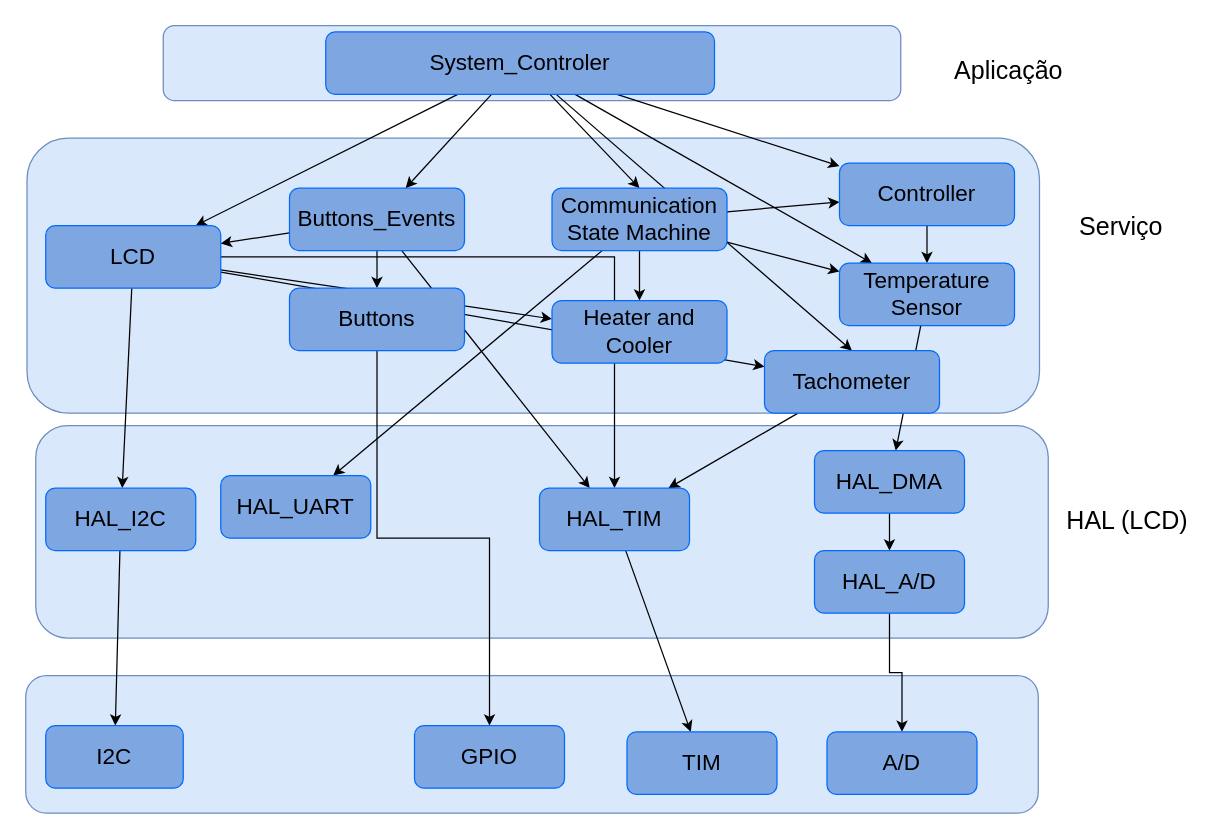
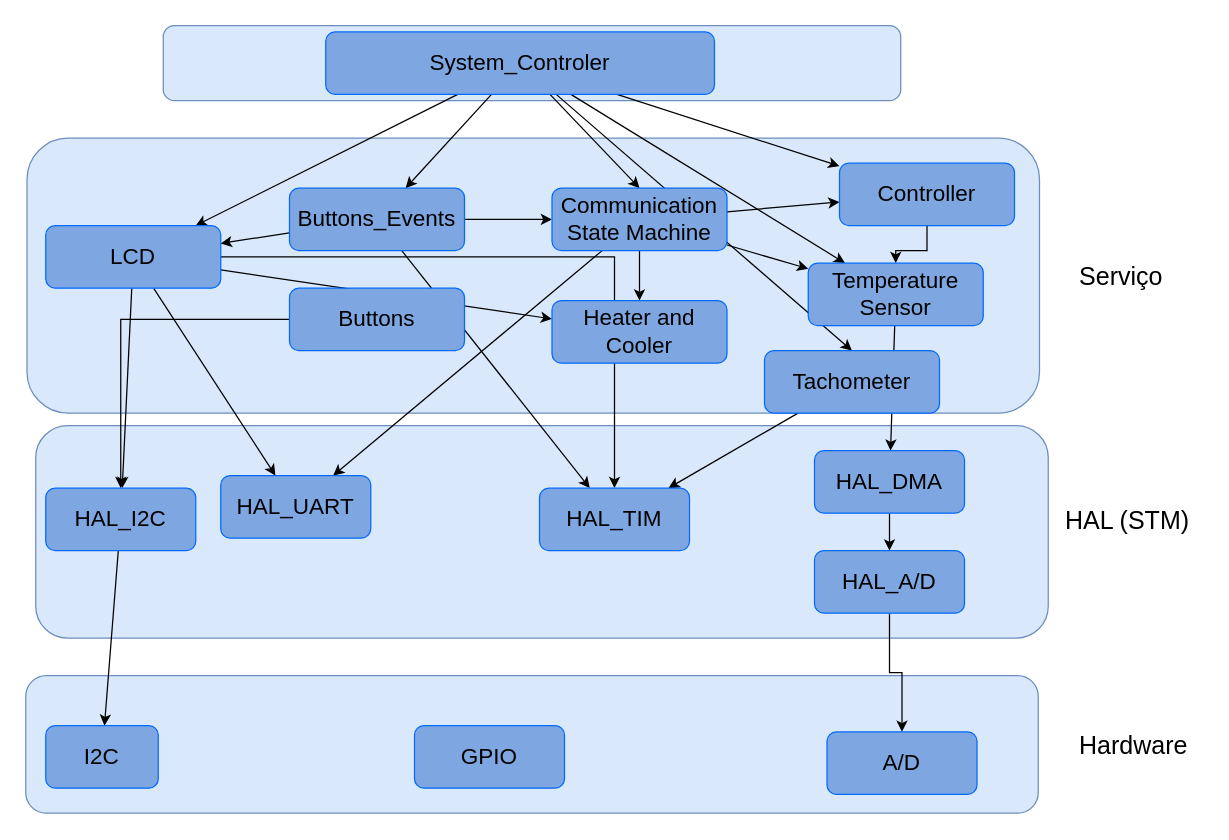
node "Aplicação": removed
node "Serviço": moved (1121, 226) -> (1121, 276)
edge "Buttons_Events" -> "Buttons": now "Buttons_Events" -> "Communication State Machine"
node "Temperature Sensor": moved (927, 294) -> (896, 294)
edge "LCD" -> "Tachometer": now "LCD" -> "HAL_UART"
node "HAL (LCD)": label "HAL (LCD)" -> "HAL (STM)"
edge "Buttons" -> "GPIO": now "Buttons" -> "HAL_I2C"
edge "HAL_TIM" -> "TIM": removed
node "Hardware": added
node "I2C": size 138x63 -> 113x63
node "TIM": removed
